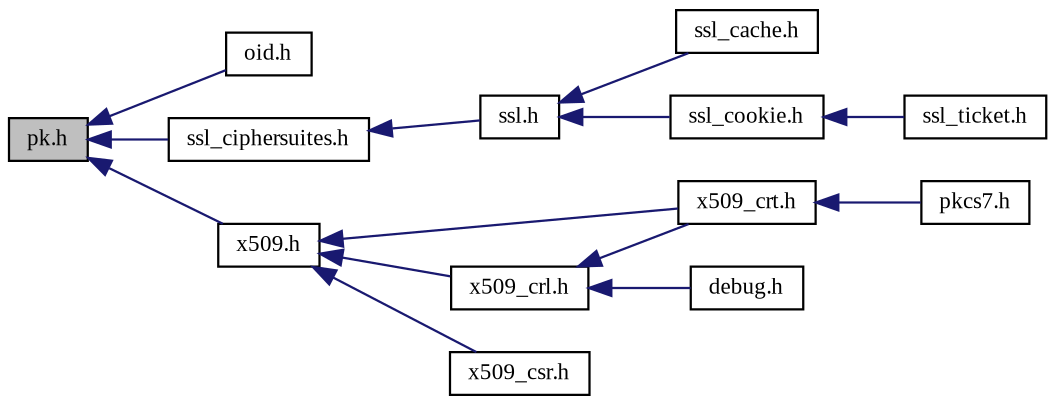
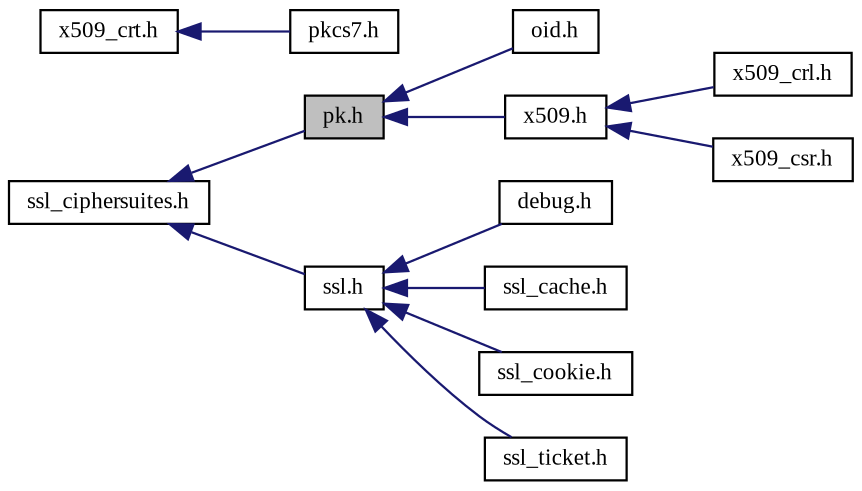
edge "ssl_ticket.h" -> "ssl_cookie.h": now "ssl_ticket.h" -> "ssl.h"
edge "ssl_ciphersuites.h" -> "pk.h": reversed
edge "x509_crt.h" -> "x509.h": removed
edge "x509_crt.h" -> "x509_crl.h": removed
edge "debug.h" -> "x509_crl.h": now "debug.h" -> "ssl.h"
